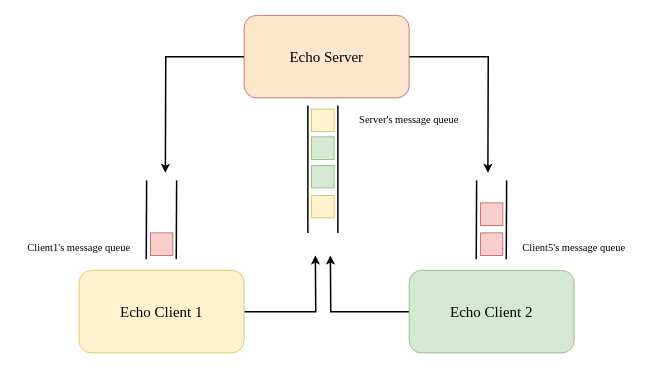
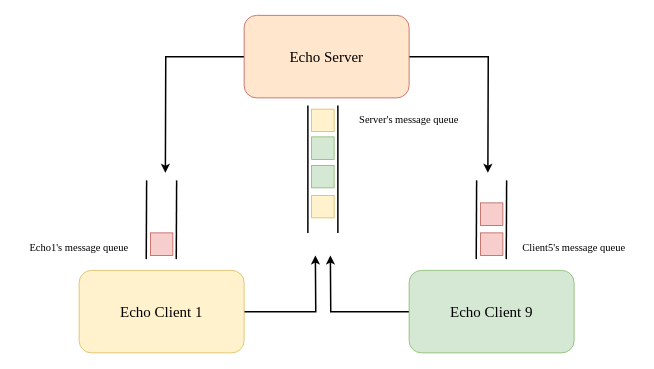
node "Client1's message queue": label "Client1's message queue" -> "Echo1's message queue"
node "Echo Client 2": label "Echo Client 2" -> "Echo Client 9"
